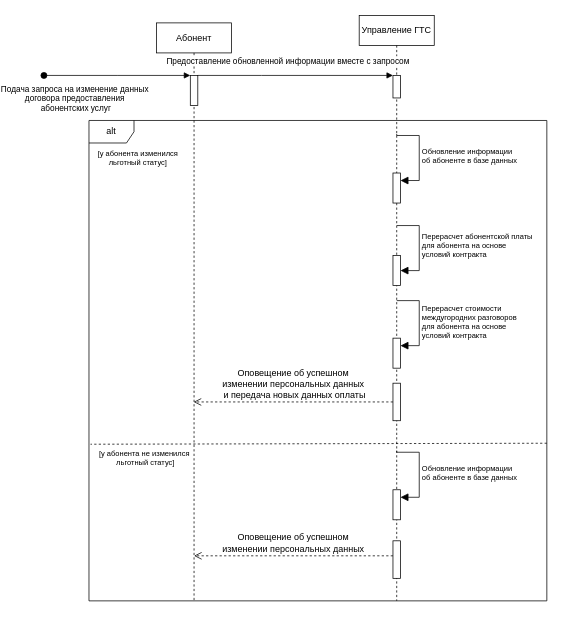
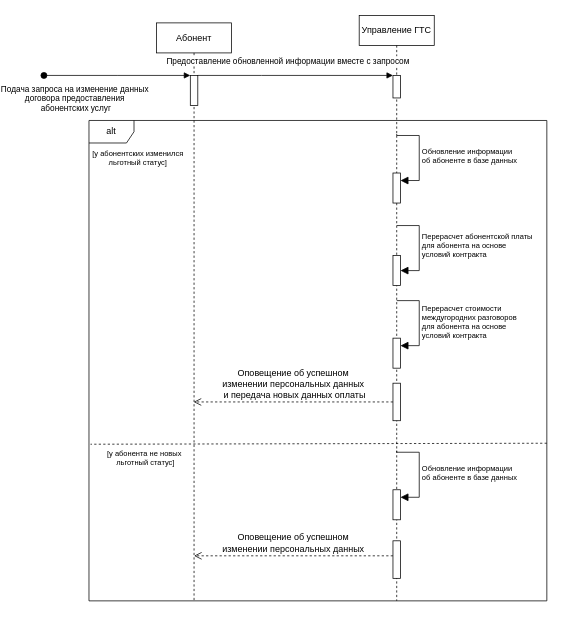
node "[у абонента изменился льготный статус]": label "[у абонента изменился льготный статус]" -> "[у абонентских изменился льготный статус]"
node "[у абонента не изменился льготный статус]": label "[у абонента не изменился льготный статус]" -> "[у абонента не новых льготный статус]"
